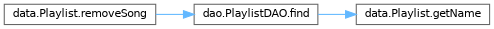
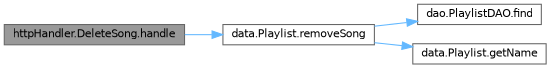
edge "dao.PlaylistDAO.find" -> "data.Playlist.getName": now "data.Playlist.removeSong" -> "data.Playlist.getName"
node "httpHandler.DeleteSong.handle": added
